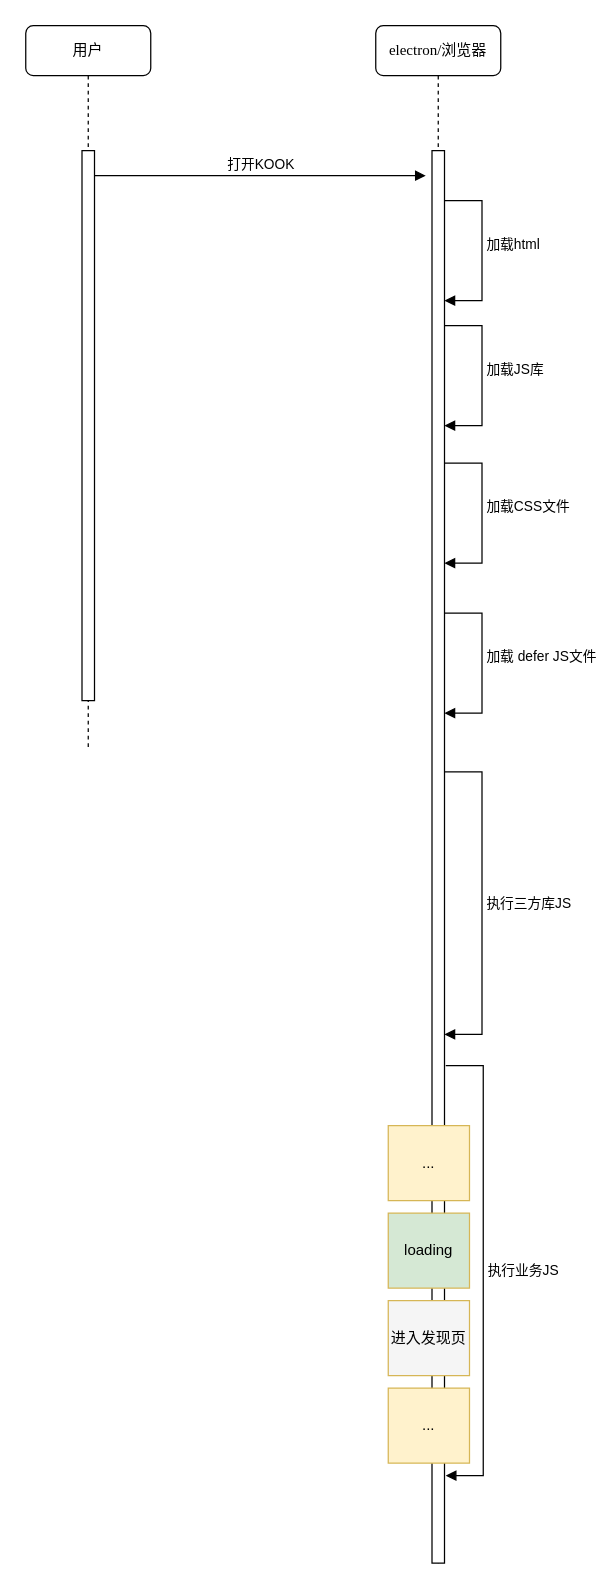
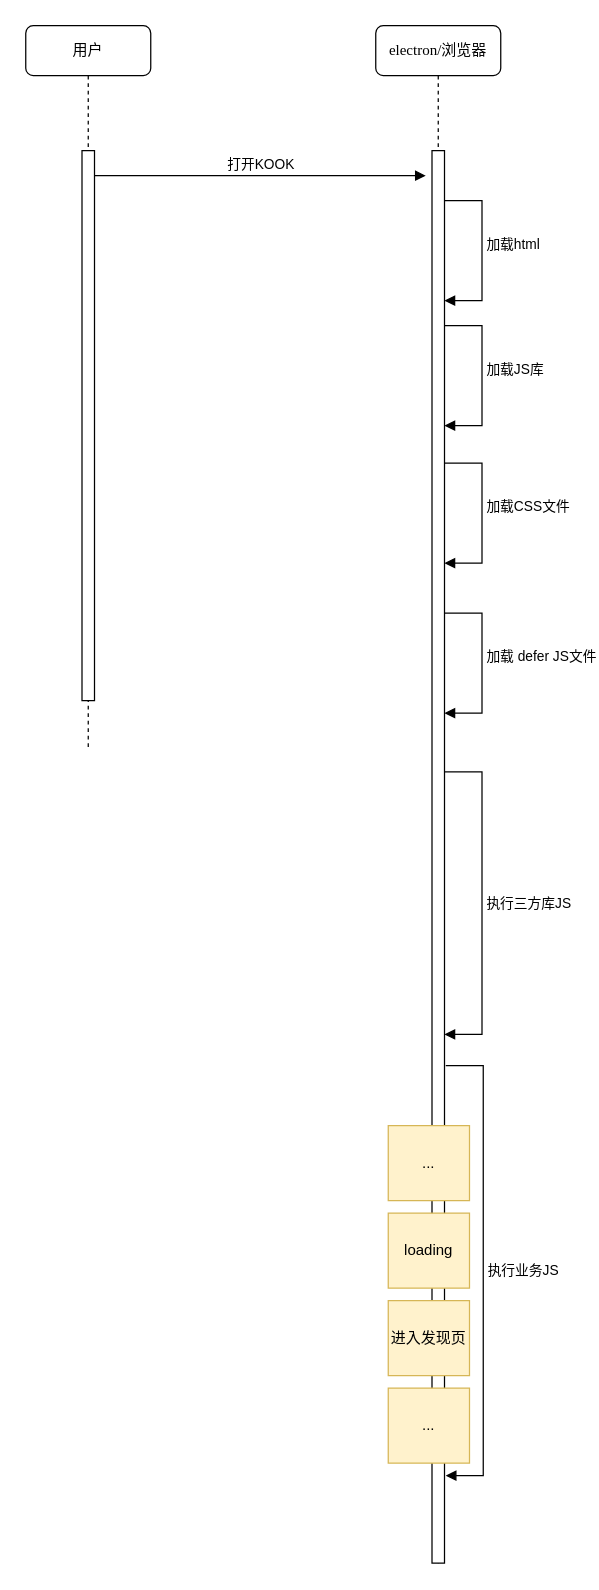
node "loading": fillcolor #d5e8d4 -> #fff2cc
node "进入发现页": fillcolor #f5f5f5 -> #fff2cc
